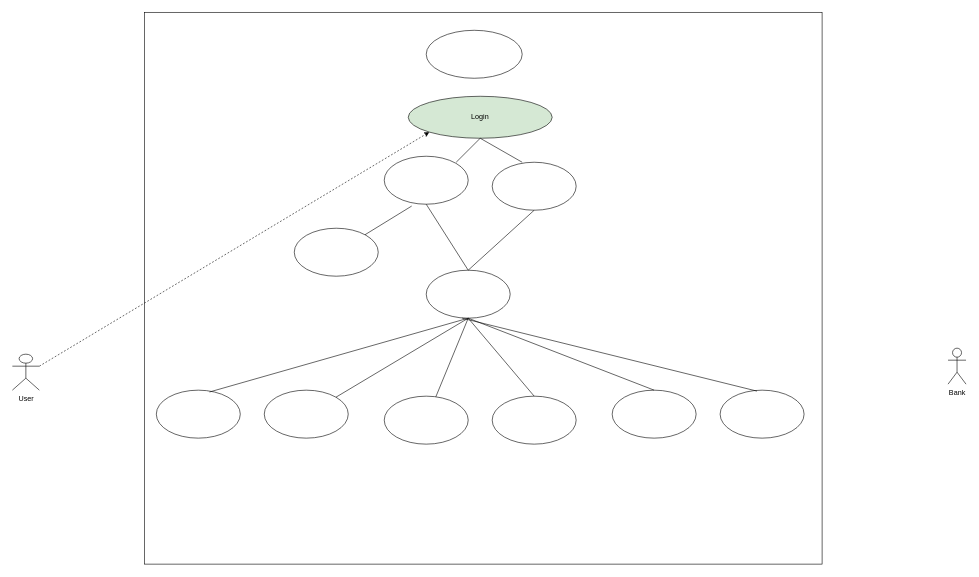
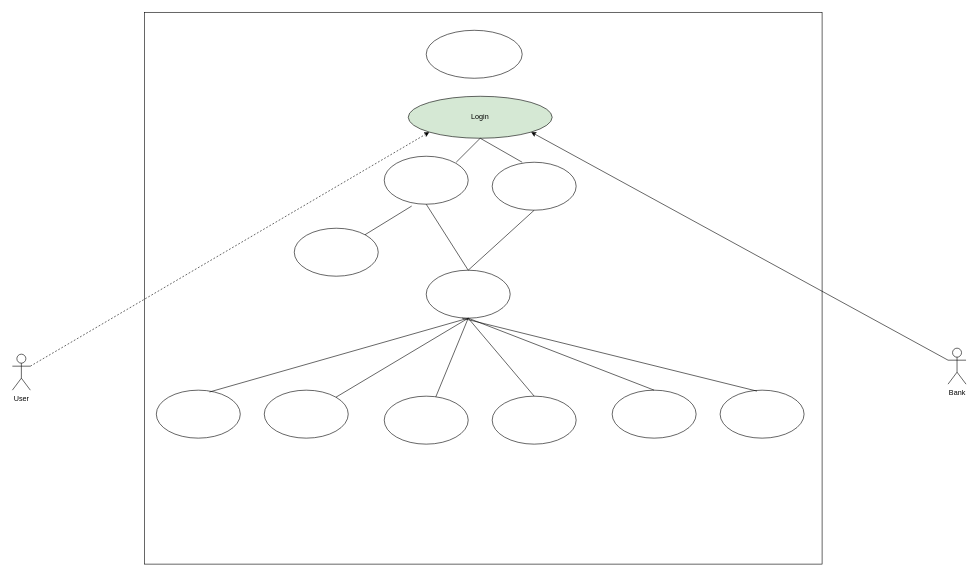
edge "Bank" -> "Login": added
node "User": size 27x36 -> 18x36
